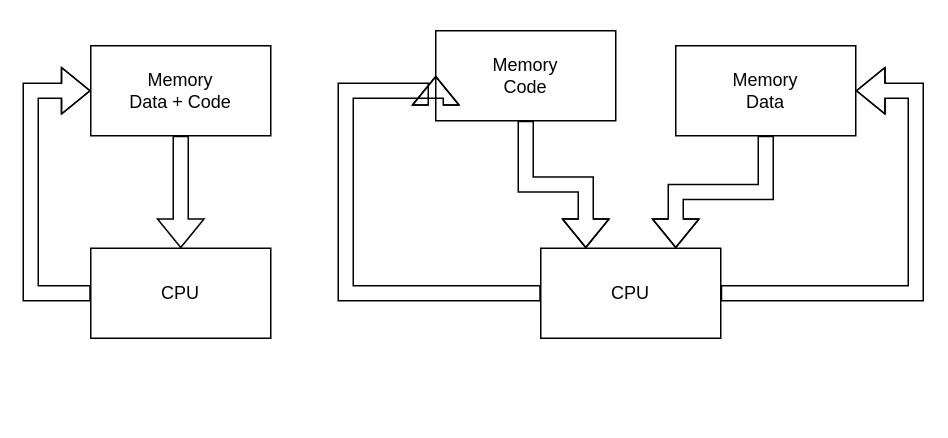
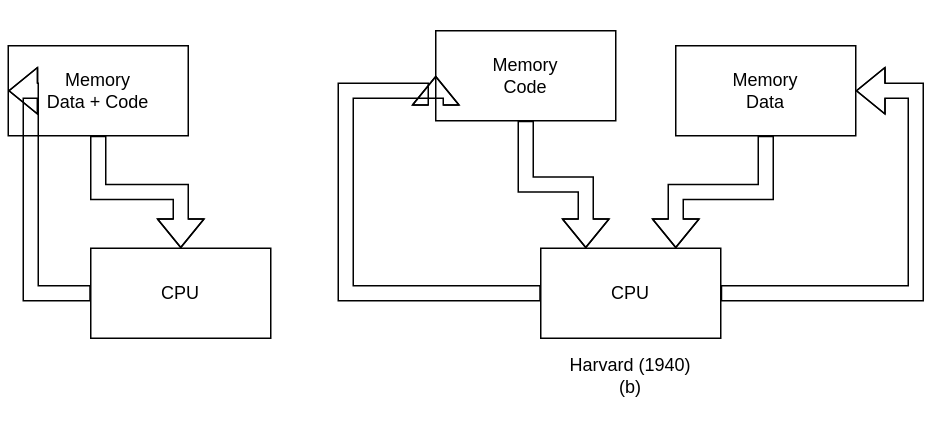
node "Memory Data + Code": moved (181, 91) -> (98, 91)
node "Harvard (1940) (b)": added
